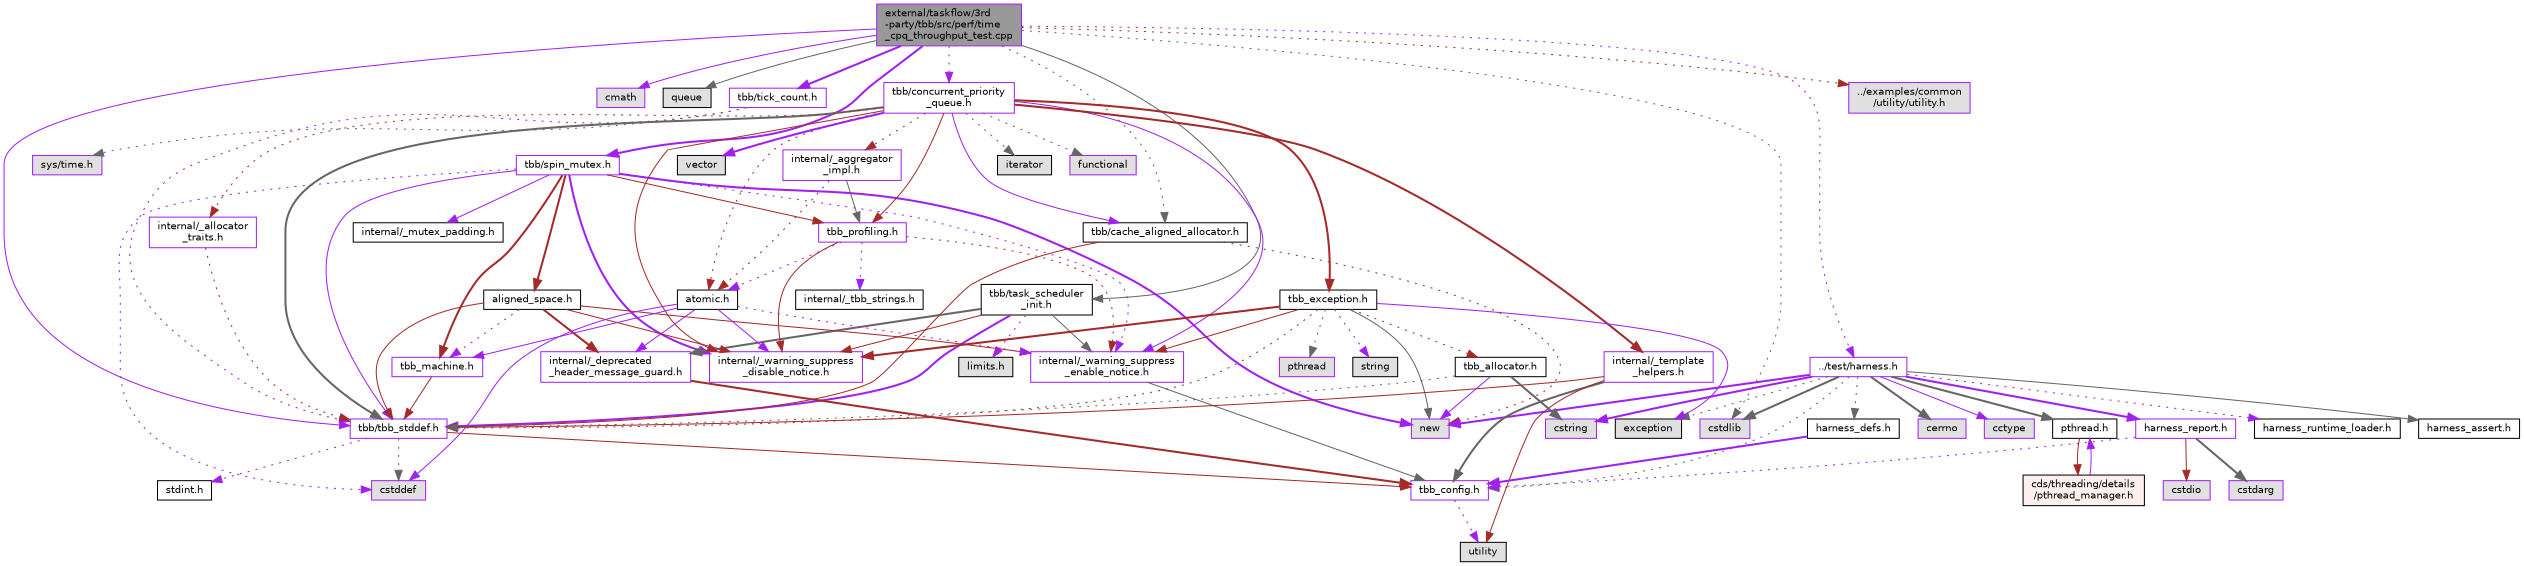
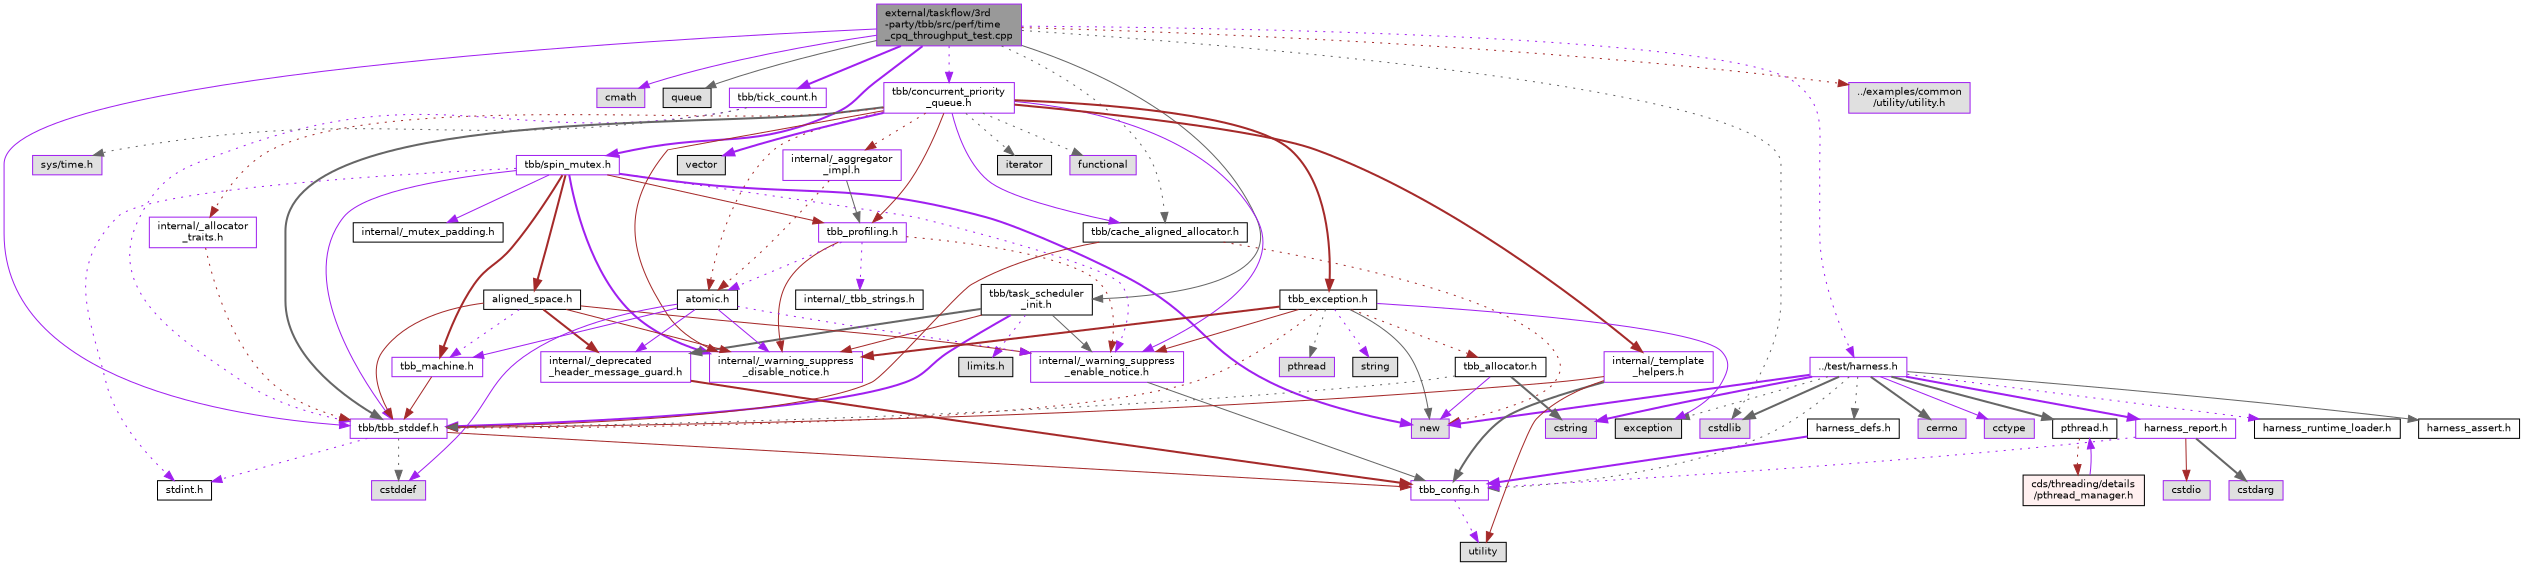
edge "tbb/spin_mutex.h" -> "cstddef": now "tbb/spin_mutex.h" -> "stdint.h"
edge "pthread.h" -> "cds/threading/details /pthread_manager.h": style solid -> dotted
